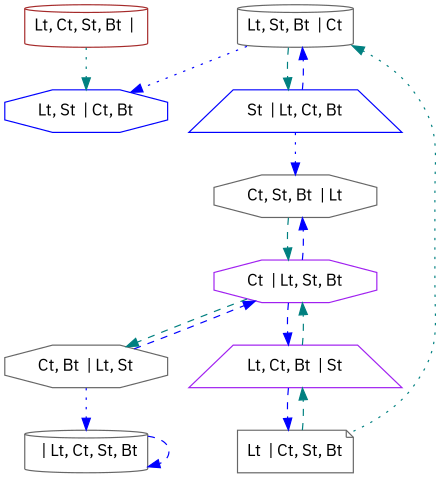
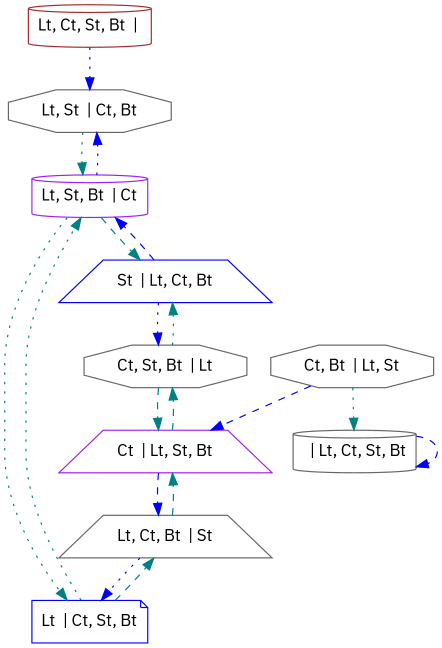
node "Lt, St, Bt  | Ct": color gray40 -> purple
edge "Lt, Ct, St, Bt  |" -> "Lt, St  | Ct, Bt": color teal -> blue
node "Lt, St  | Ct, Bt": color blue -> gray40
edge "Lt, St  | Ct, Bt" -> "Lt, St, Bt  | Ct": added
edge "Ct  | Lt, St, Bt" -> "Ct, St, Bt  | Lt": color blue -> teal
node "Ct  | Lt, St, Bt": shape octagon -> trapezium
edge "Ct  | Lt, St, Bt" -> "Ct, Bt  | Lt, St": removed
edge "Ct, St, Bt  | Lt" -> "St  | Lt, Ct, Bt": added
node "Lt, Ct, Bt  | St": color purple -> gray40
edge "Lt, St, Bt  | Ct" -> "Lt  | Ct, St, Bt": added
edge "Ct, Bt  | Lt, St" -> "| Lt, Ct, St, Bt": color blue -> teal
edge "Lt, Ct, Bt  | St" -> "Lt  | Ct, St, Bt": style dashed -> dotted
node "Lt  | Ct, St, Bt": color gray40 -> blue
